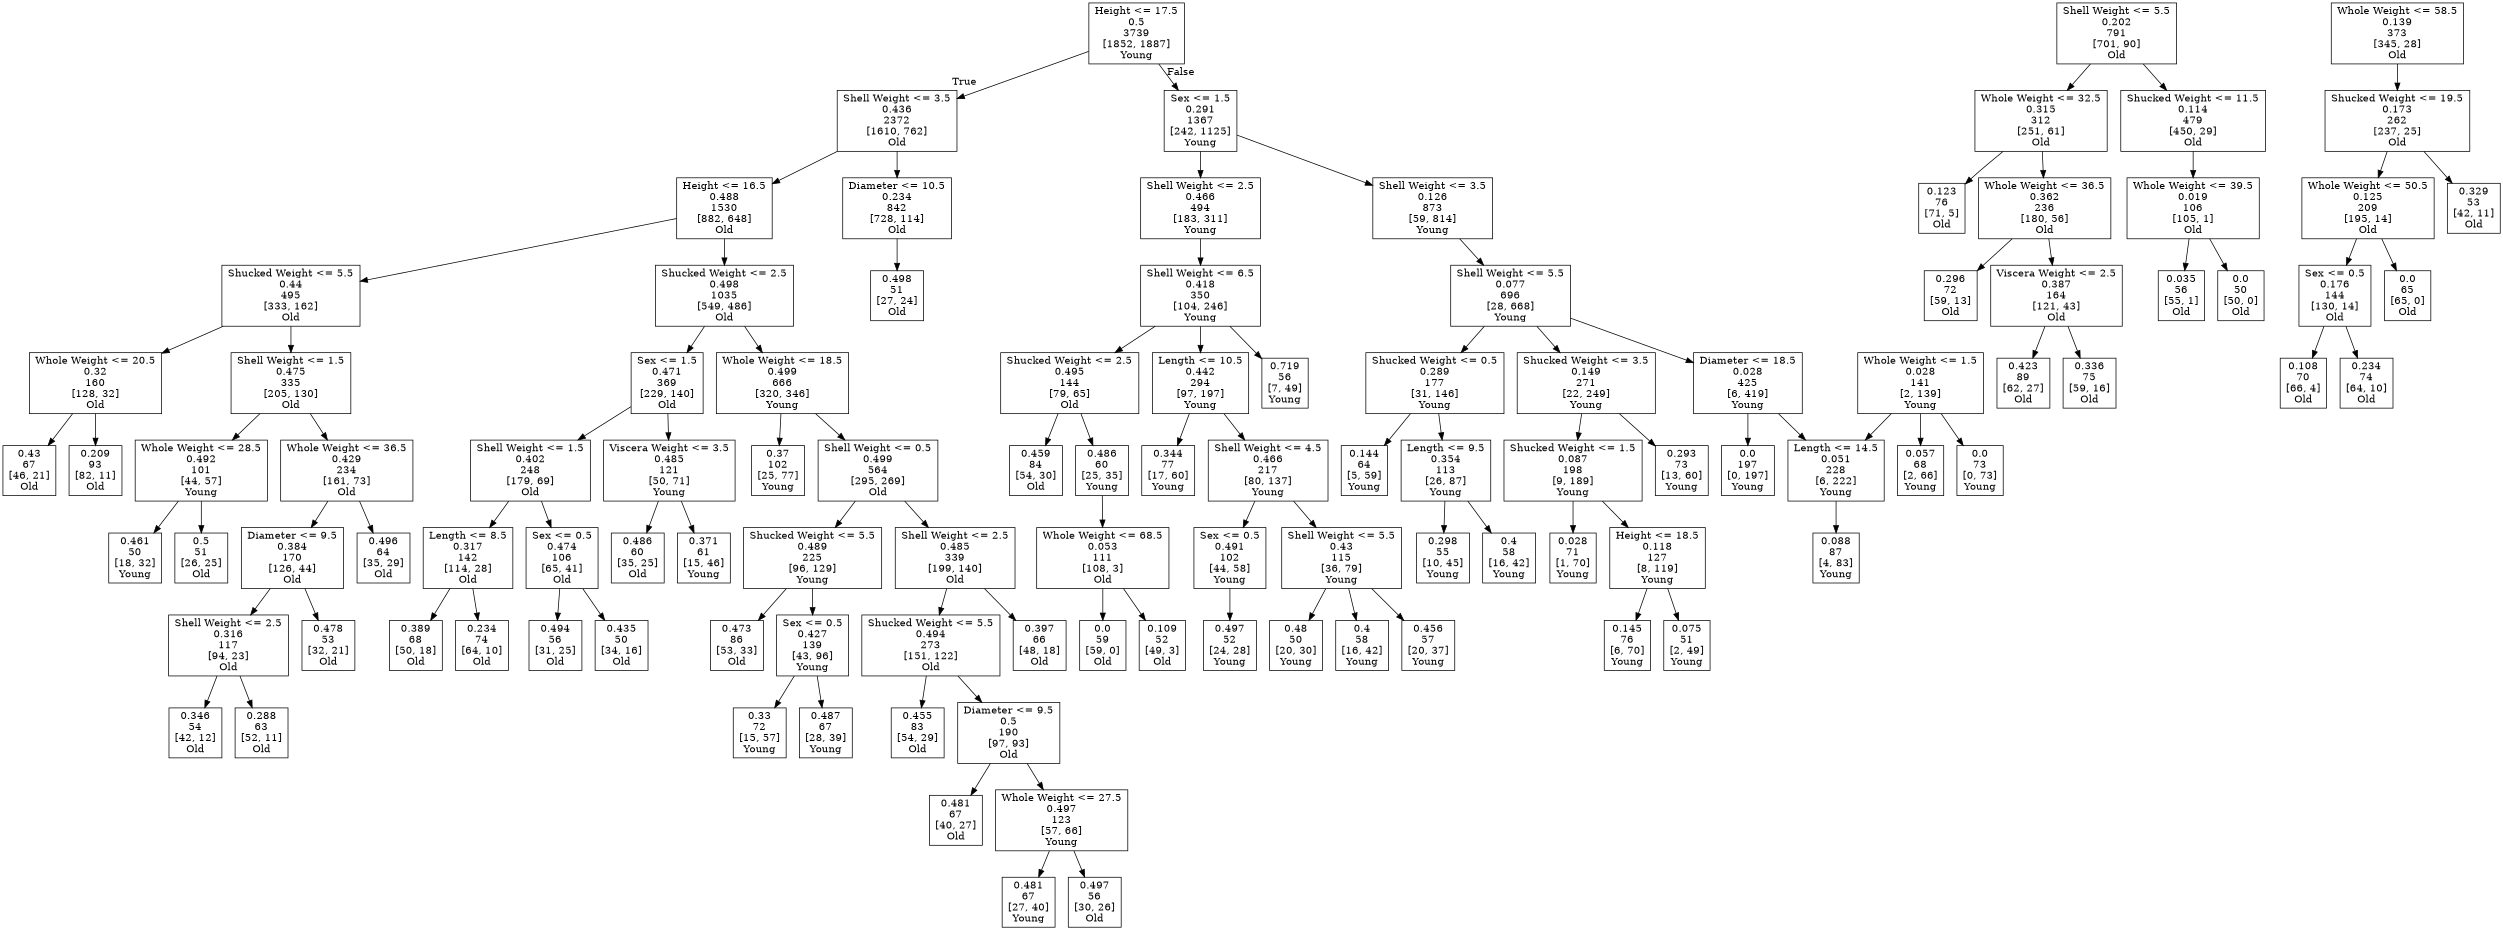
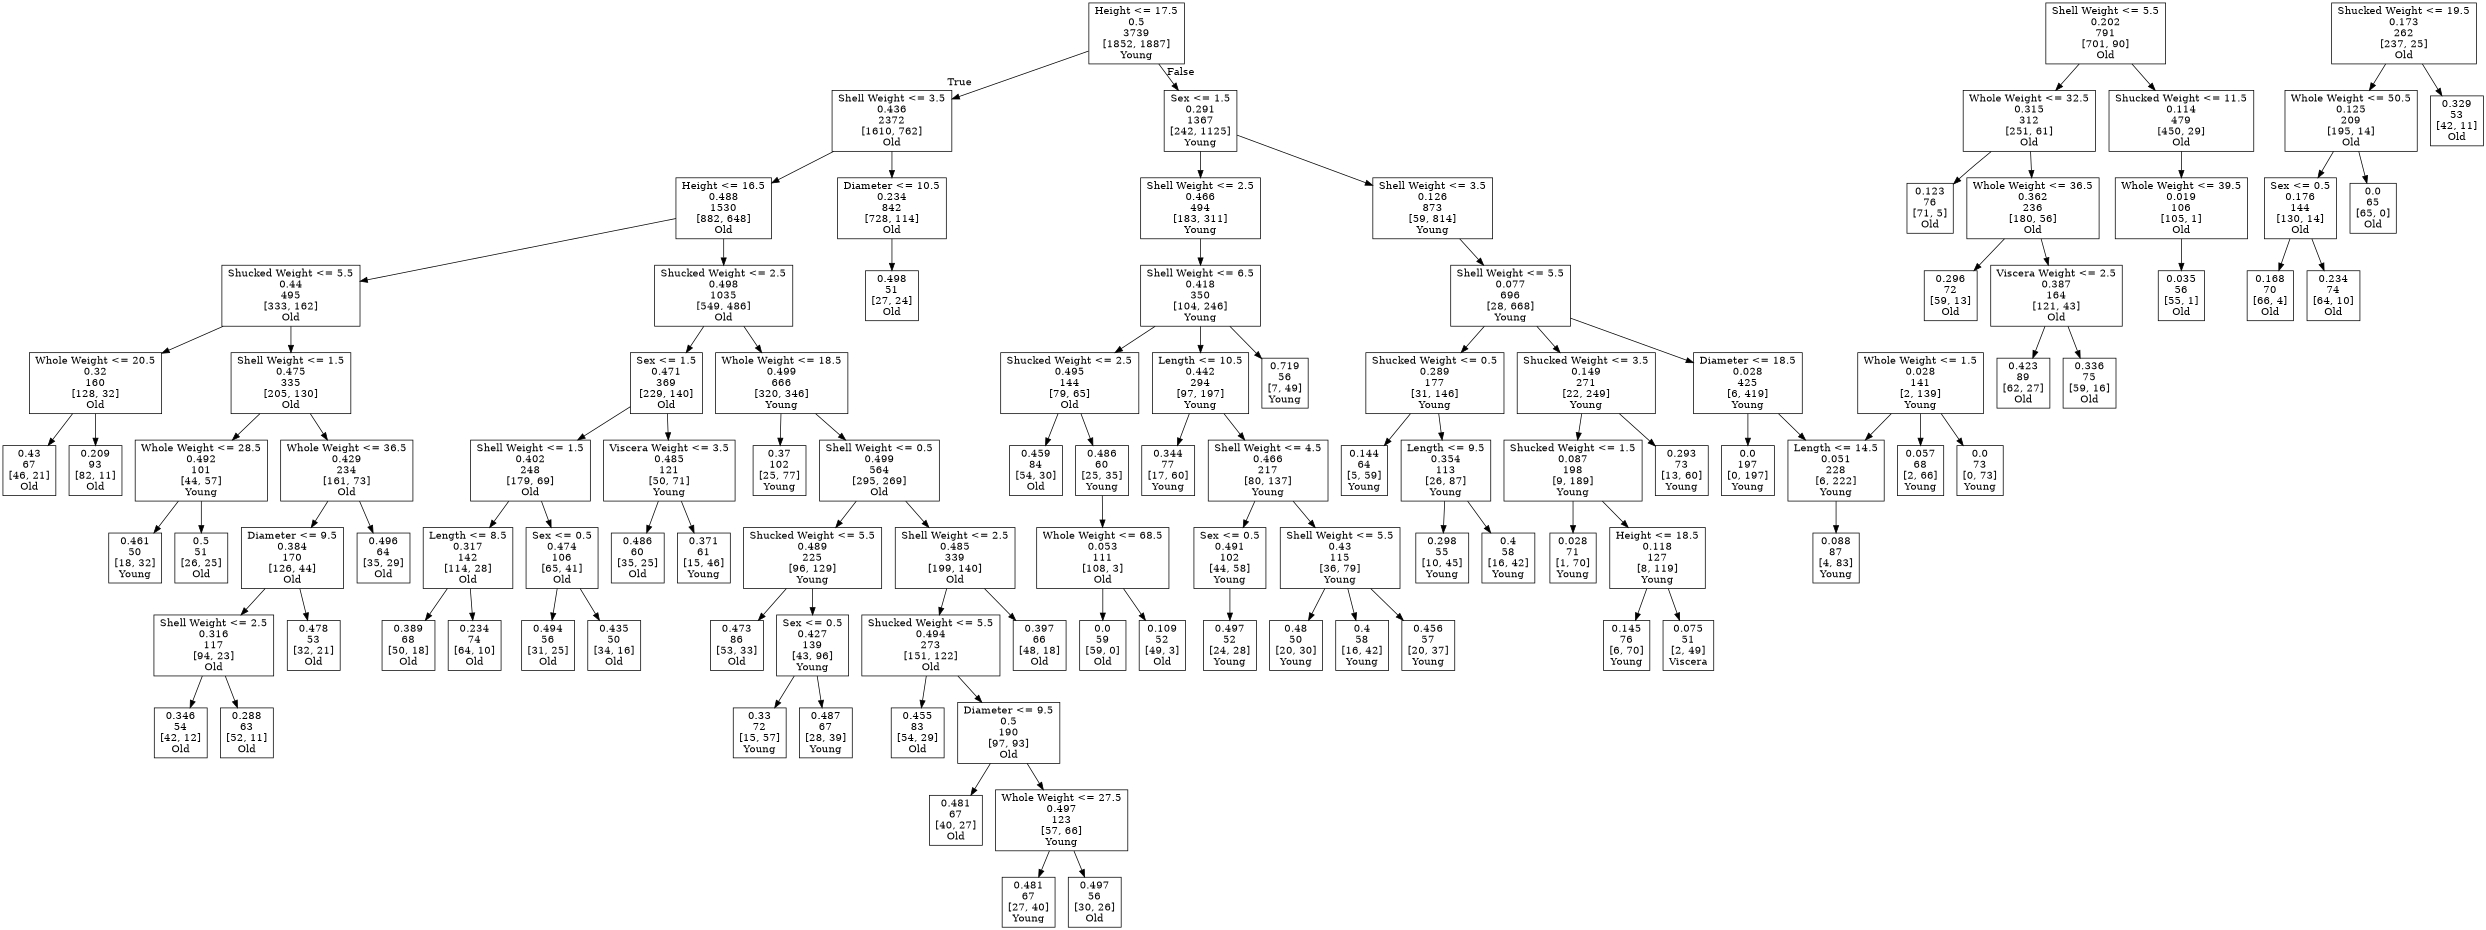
node "Whole Weight <= 58.5 0.139 373 [345, 28] Old": removed
node "0.0 50 [50, 0] Old": removed
node "0.108 70 [66, 4] Old": label "0.108 70 [66, 4] Old" -> "0.168 70 [66, 4] Old"
node "0.075 51 [2, 49] Young": label "0.075 51 [2, 49] Young" -> "0.075 51 [2, 49] Viscera"
